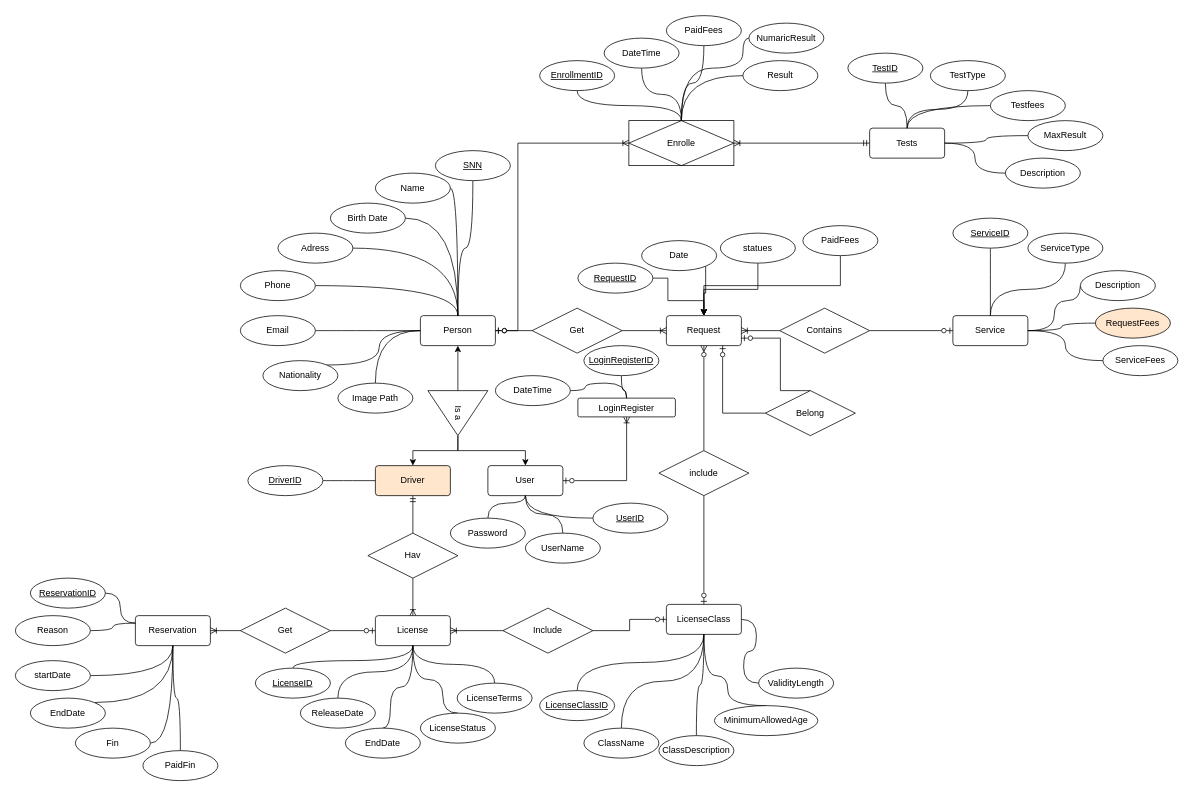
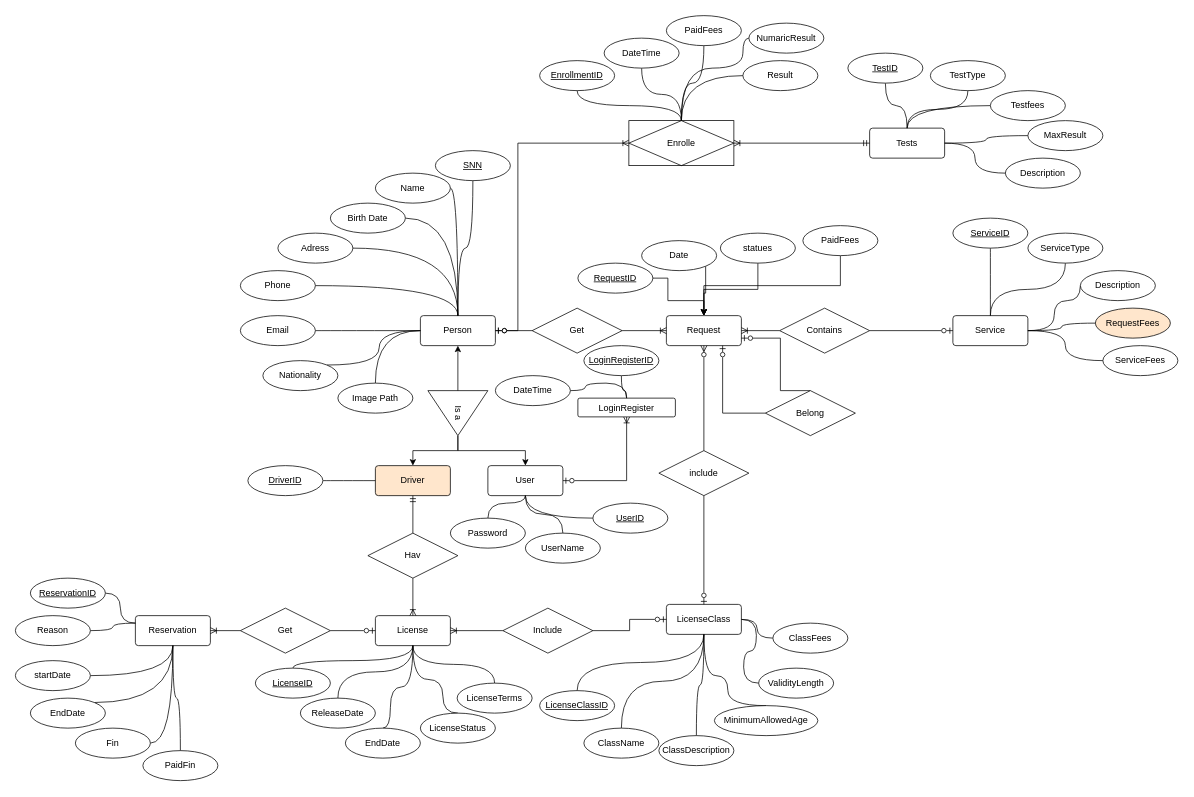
edge "LicenseClass" -- "ClassFees": added
node "ClassFees": added
